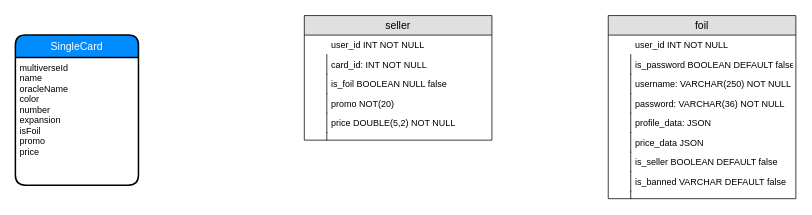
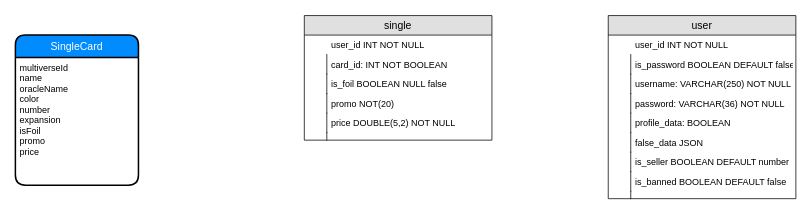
node "seller": label "seller" -> "single"
node "foil": label "foil" -> "user"
node "card_id: INT NOT NULL": label "card_id: INT NOT NULL" -> "card_id: INT NOT BOOLEAN"
node "profile_data: JSON": label "profile_data: JSON" -> "profile_data: BOOLEAN"
node "price_data JSON": label "price_data JSON" -> "false_data JSON"
node "is_seller BOOLEAN DEFAULT false": label "is_seller BOOLEAN DEFAULT false" -> "is_seller BOOLEAN DEFAULT number"
node "is_banned VARCHAR DEFAULT false": label "is_banned VARCHAR DEFAULT false" -> "is_banned BOOLEAN DEFAULT false"
